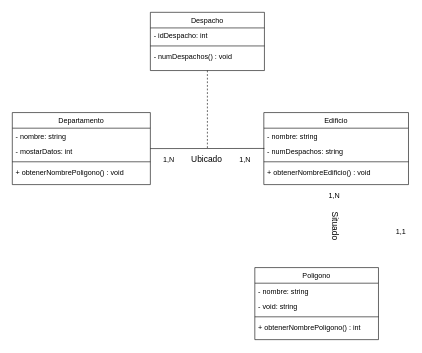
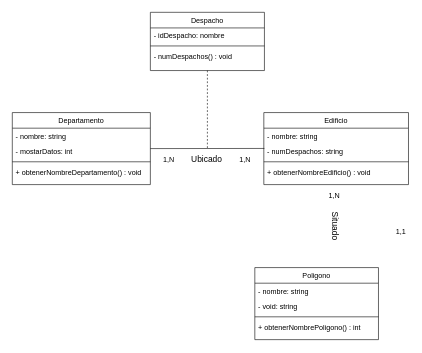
node "- idDespacho: int": label "- idDespacho: int" -> "- idDespacho: nombre"
node "+ obtenerNombrePoligono() : void": label "+ obtenerNombrePoligono() : void" -> "+ obtenerNombreDepartamento() : void"
